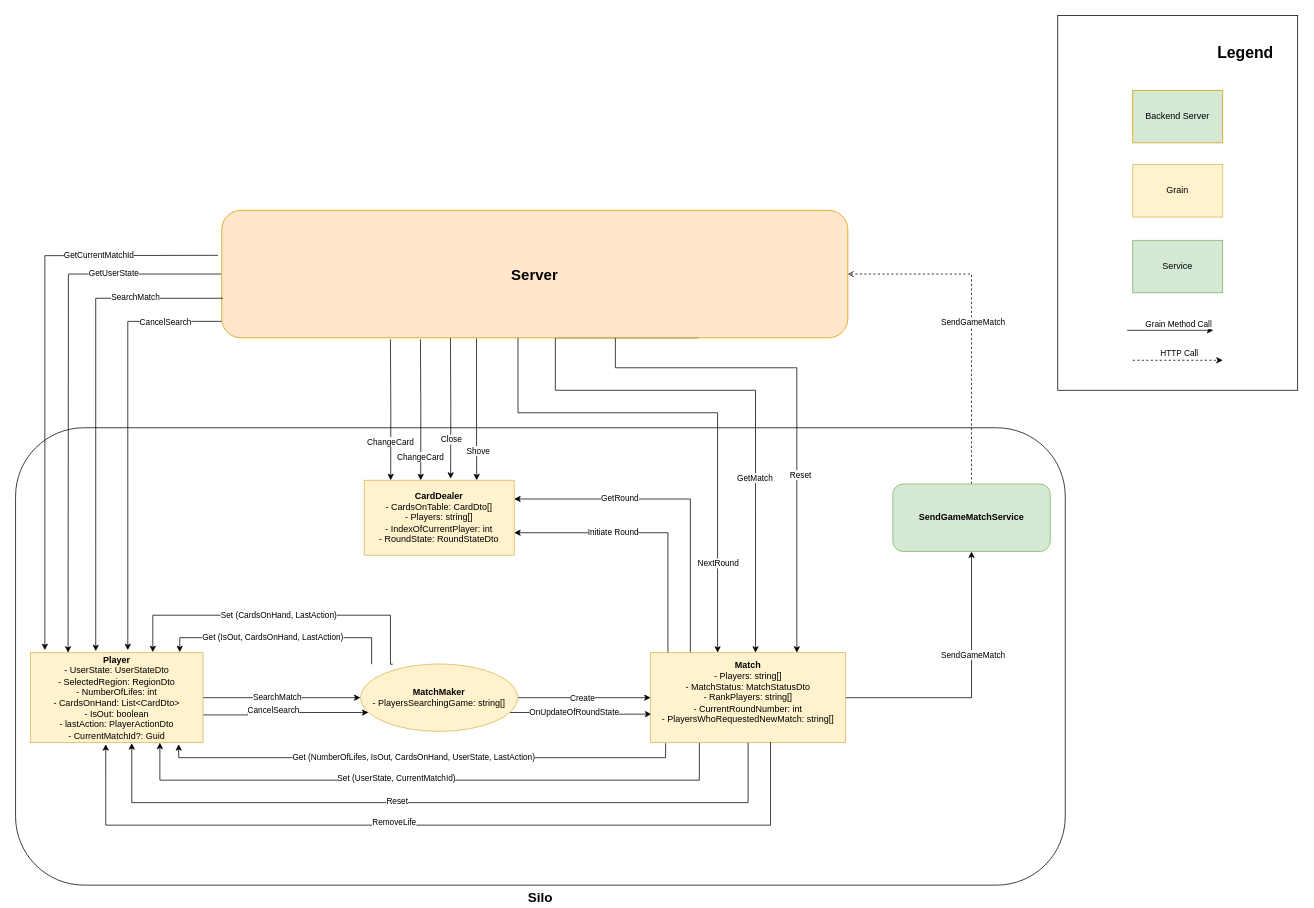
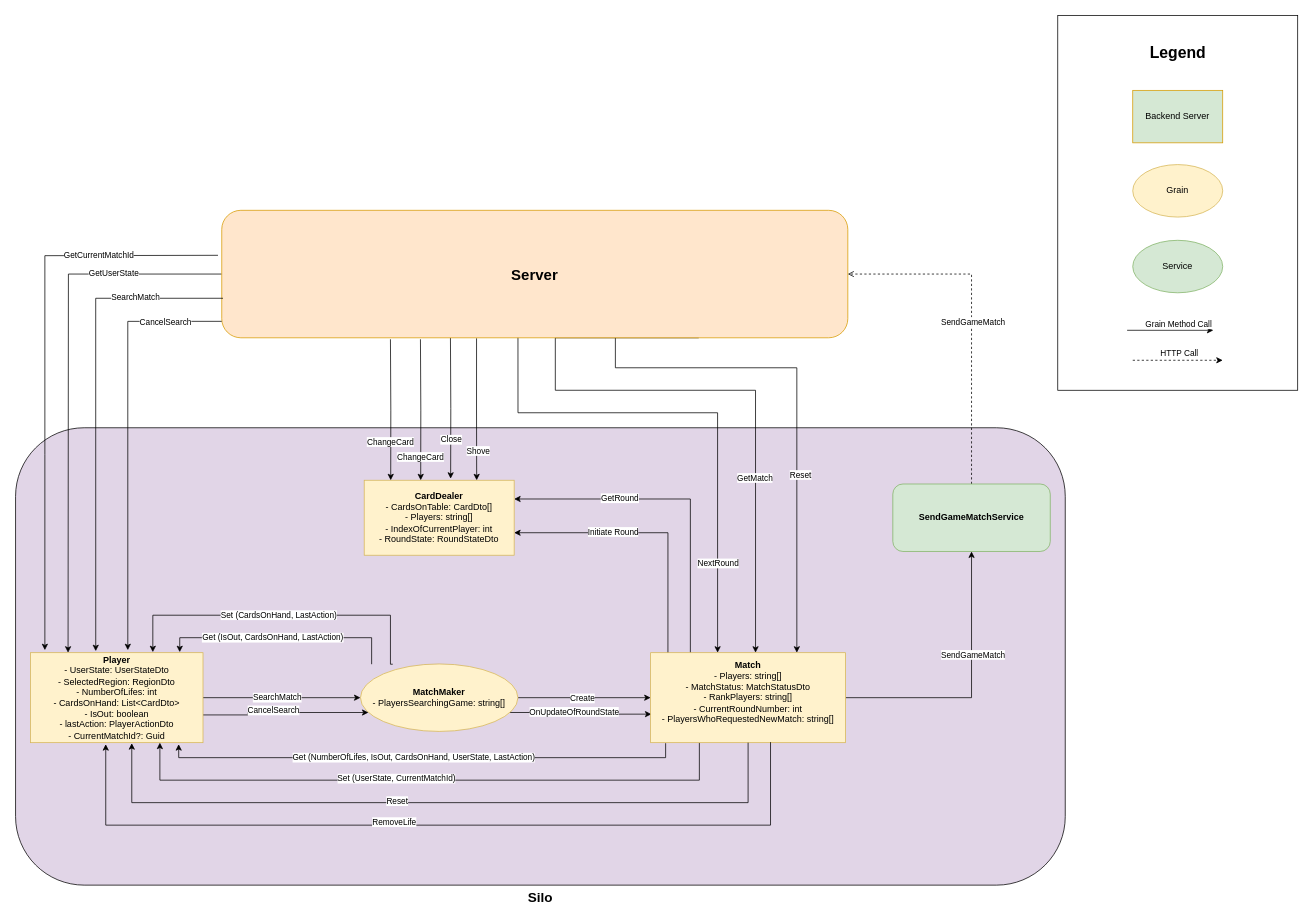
node "Legend": moved (1245, 53) -> (1178, 53)
node "Grain": shape rectangle -> ellipse
node "Service": shape rectangle -> ellipse
node "Silo": fillcolor #ffffff -> #e1d5e7
